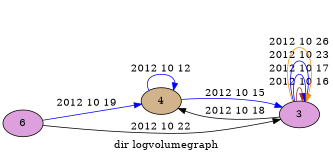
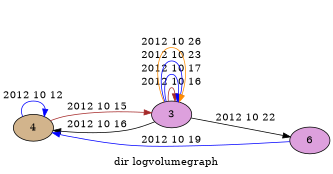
edge "4" -> "3": color blue -> brown
edge "3" -> "4": label "2012 10 18" -> "2012 10 16"
edge "6" -> "3": reversed
